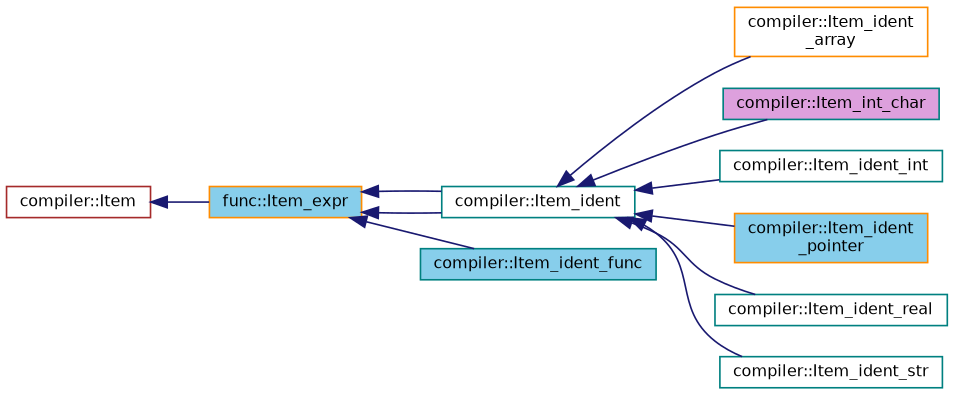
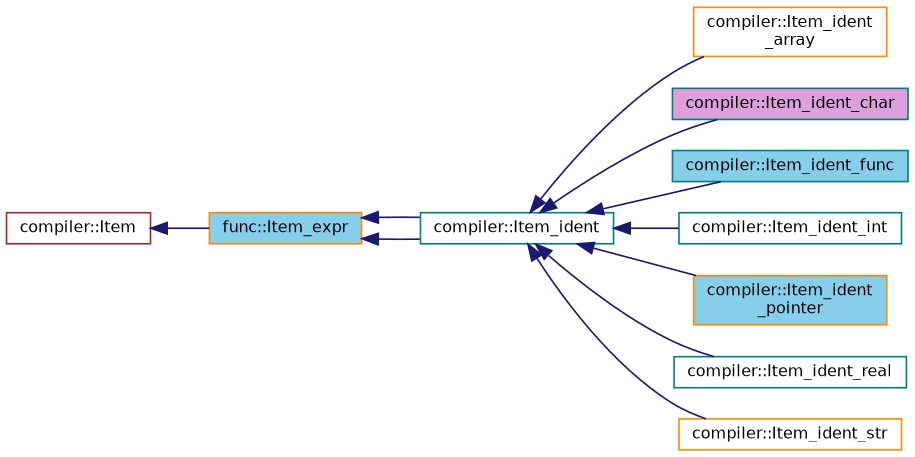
node "compiler::Item_int_char": label "compiler::Item_int_char" -> "compiler::Item_ident_char"
edge "compiler::Item_ident_func" -> "func::Item_expr": now "compiler::Item_ident_func" -> "compiler::Item_ident"
node "compiler::Item_ident_str": color teal -> darkorange
